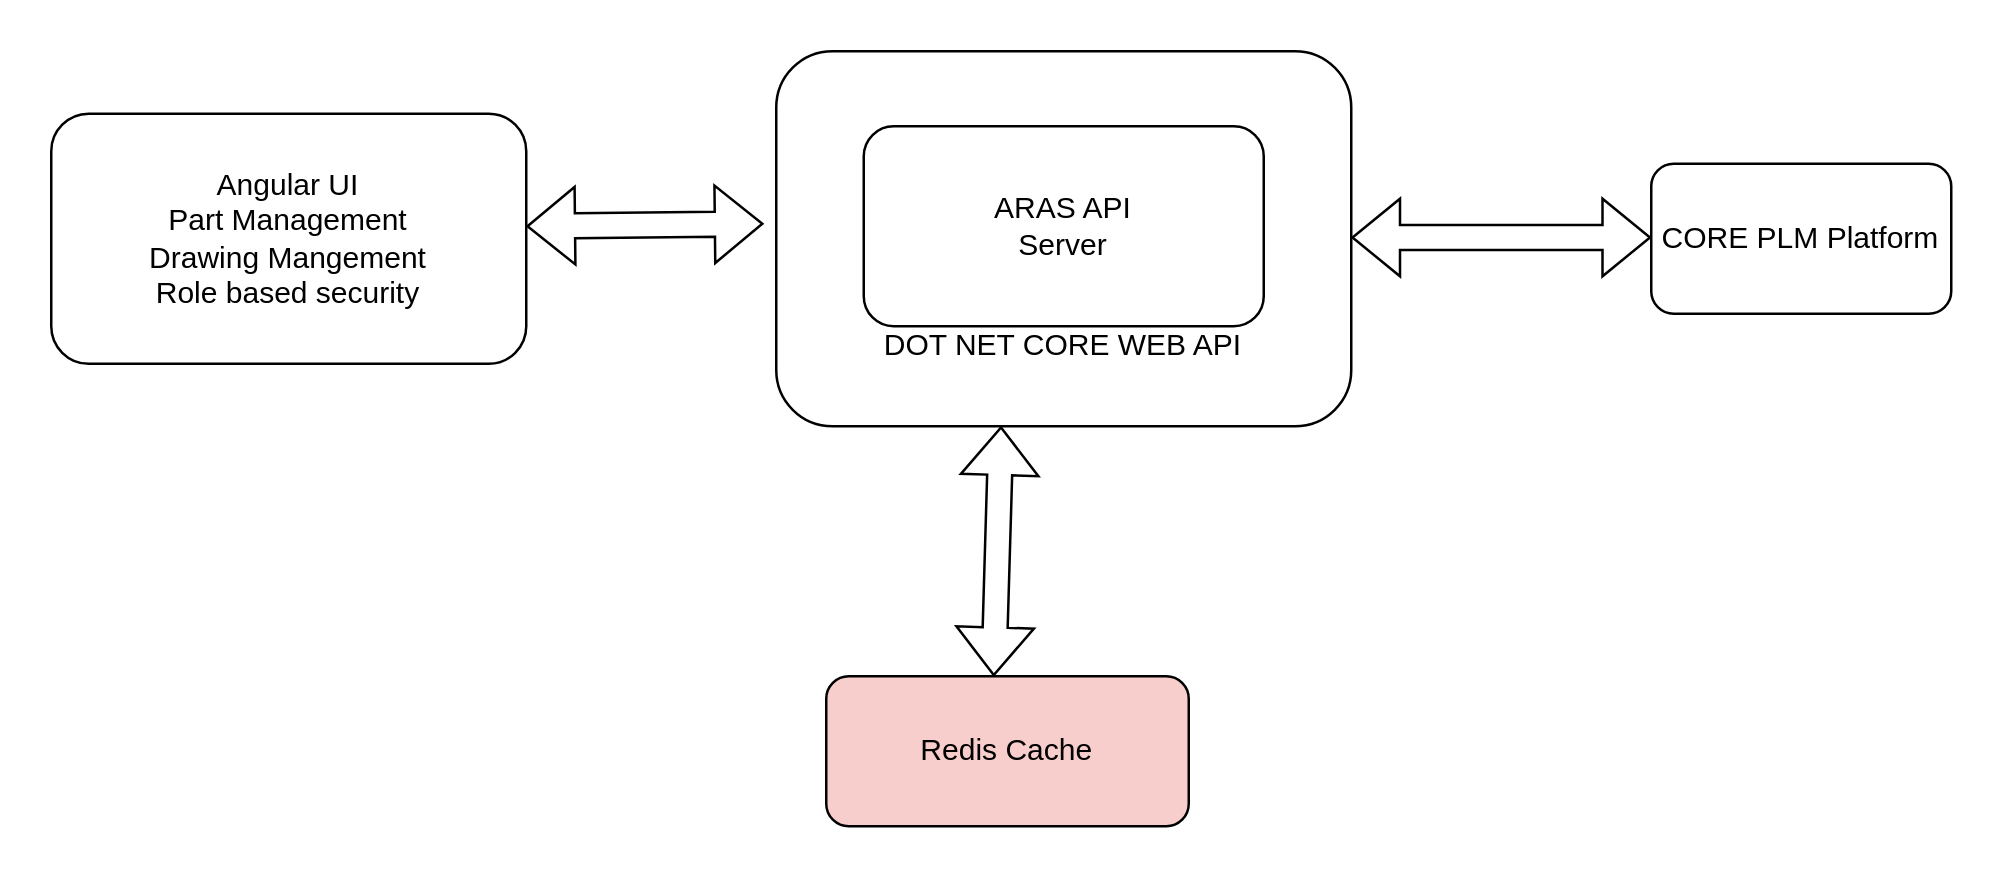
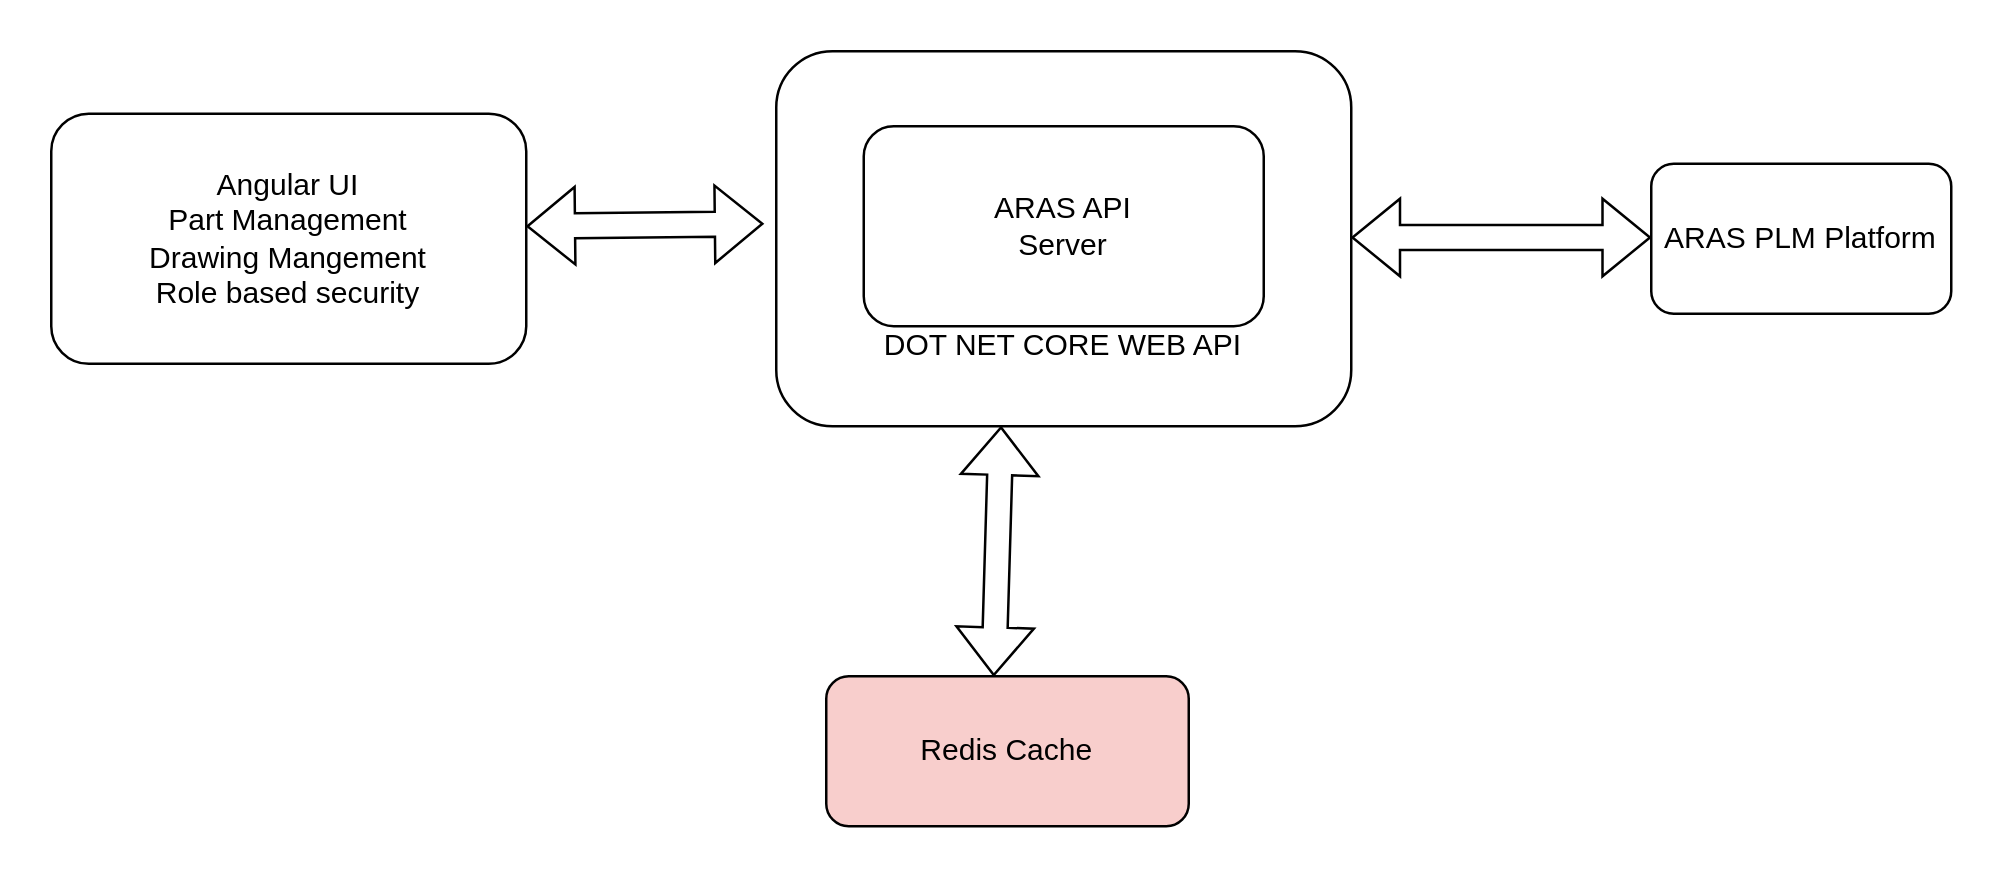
node "CORE PLM Platform": label "CORE PLM Platform" -> "ARAS PLM Platform"
